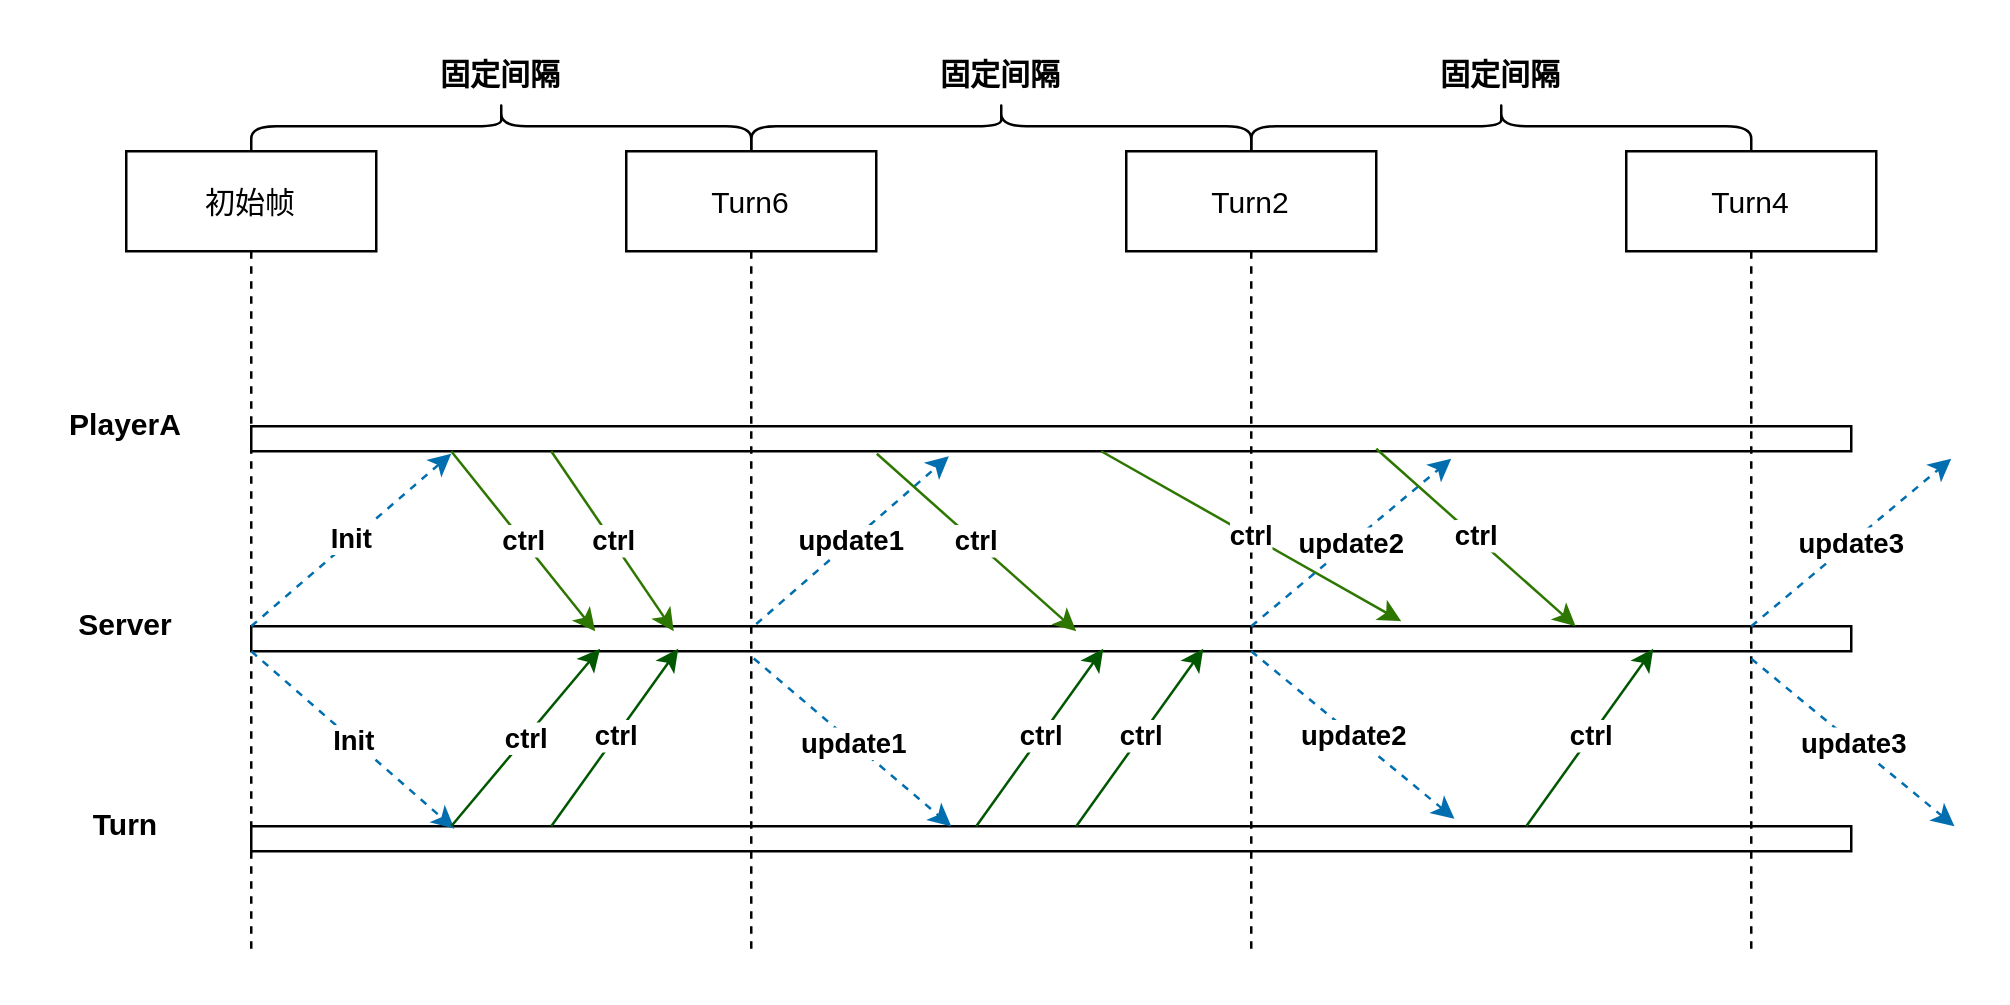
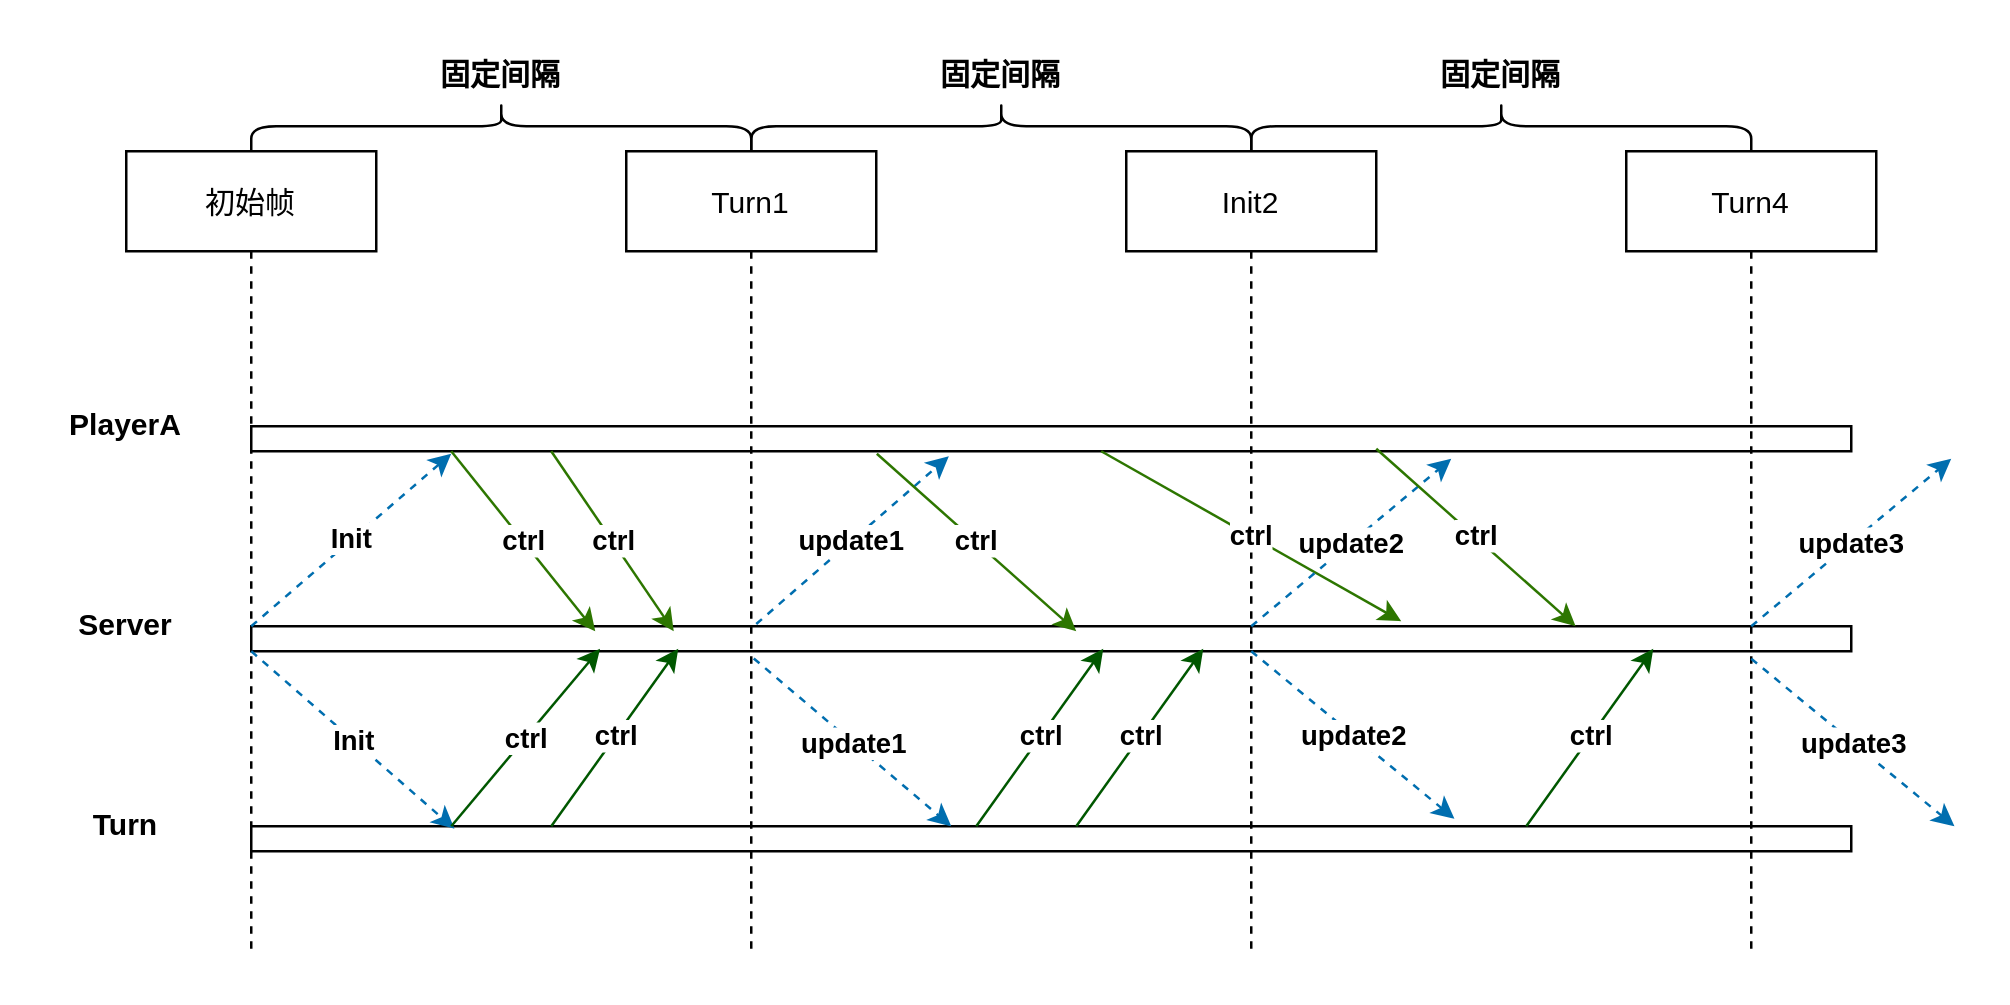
node "Turn6": label "Turn6" -> "Turn1"
node "Turn2": label "Turn2" -> "Init2"
